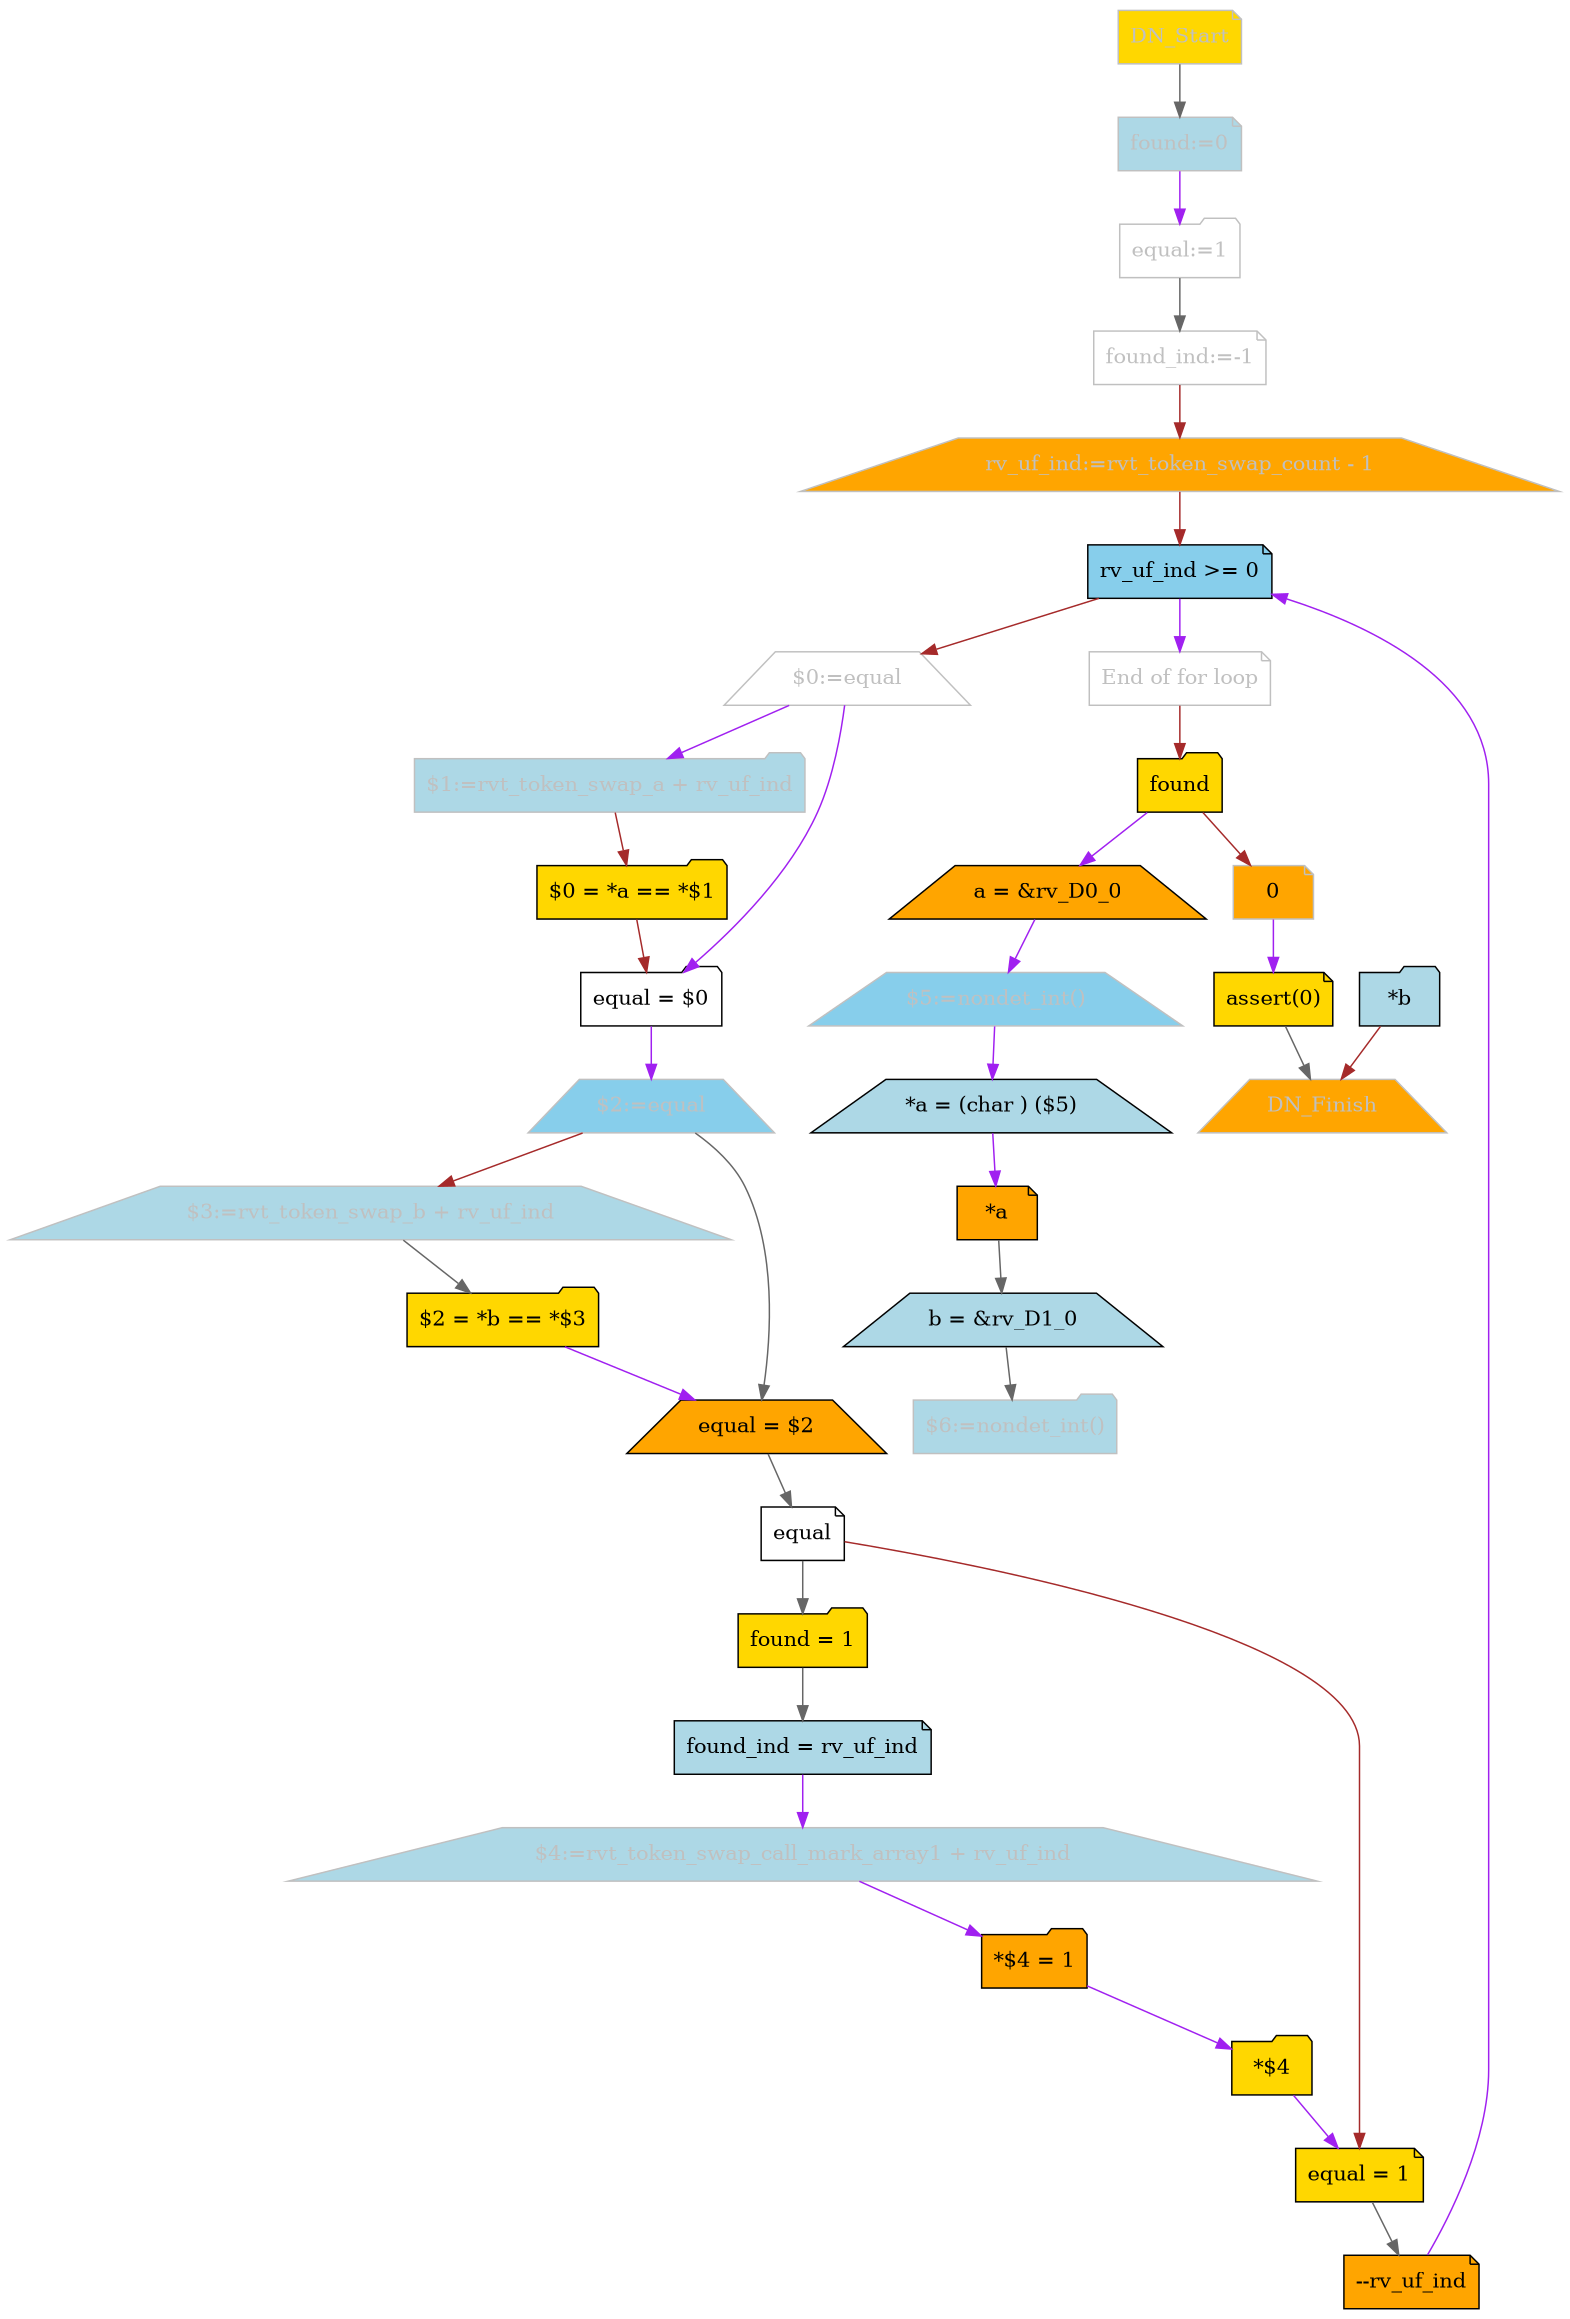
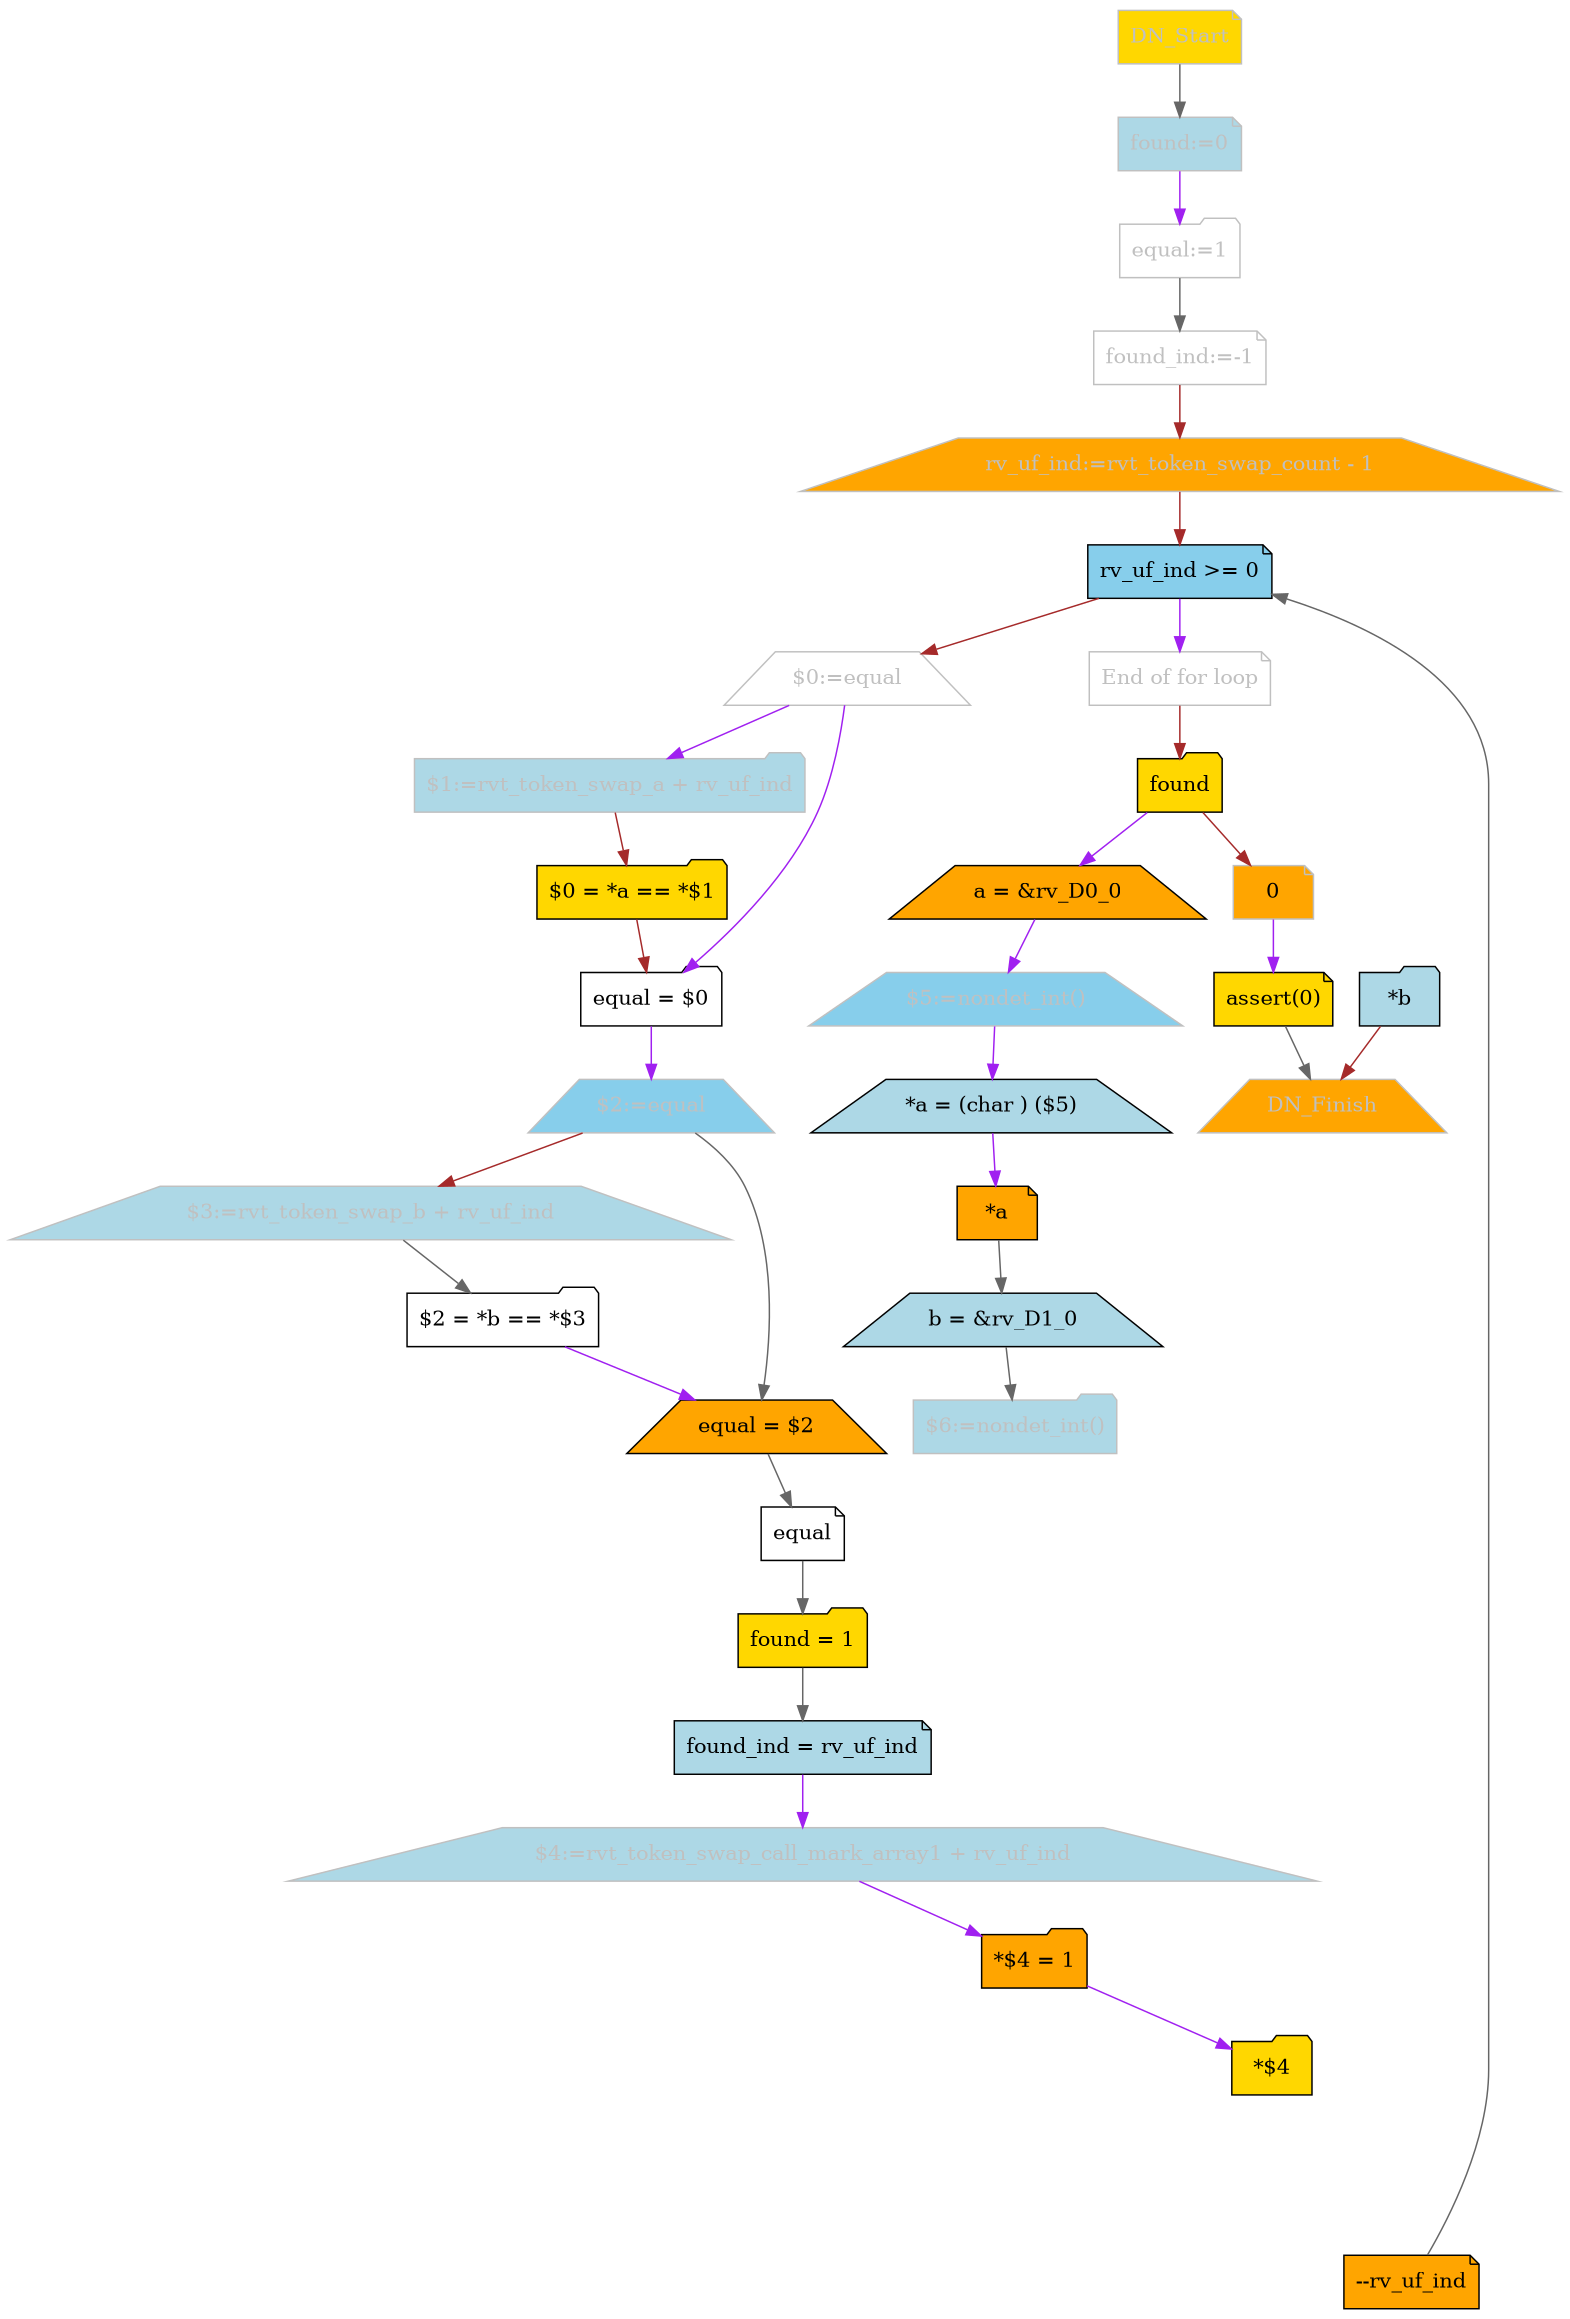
node "$2 = *b == *$3": fillcolor gold -> white
edge "--rv_uf_ind" -> "rv_uf_ind >= 0": color purple -> gray40
node "equal = 1": removed
